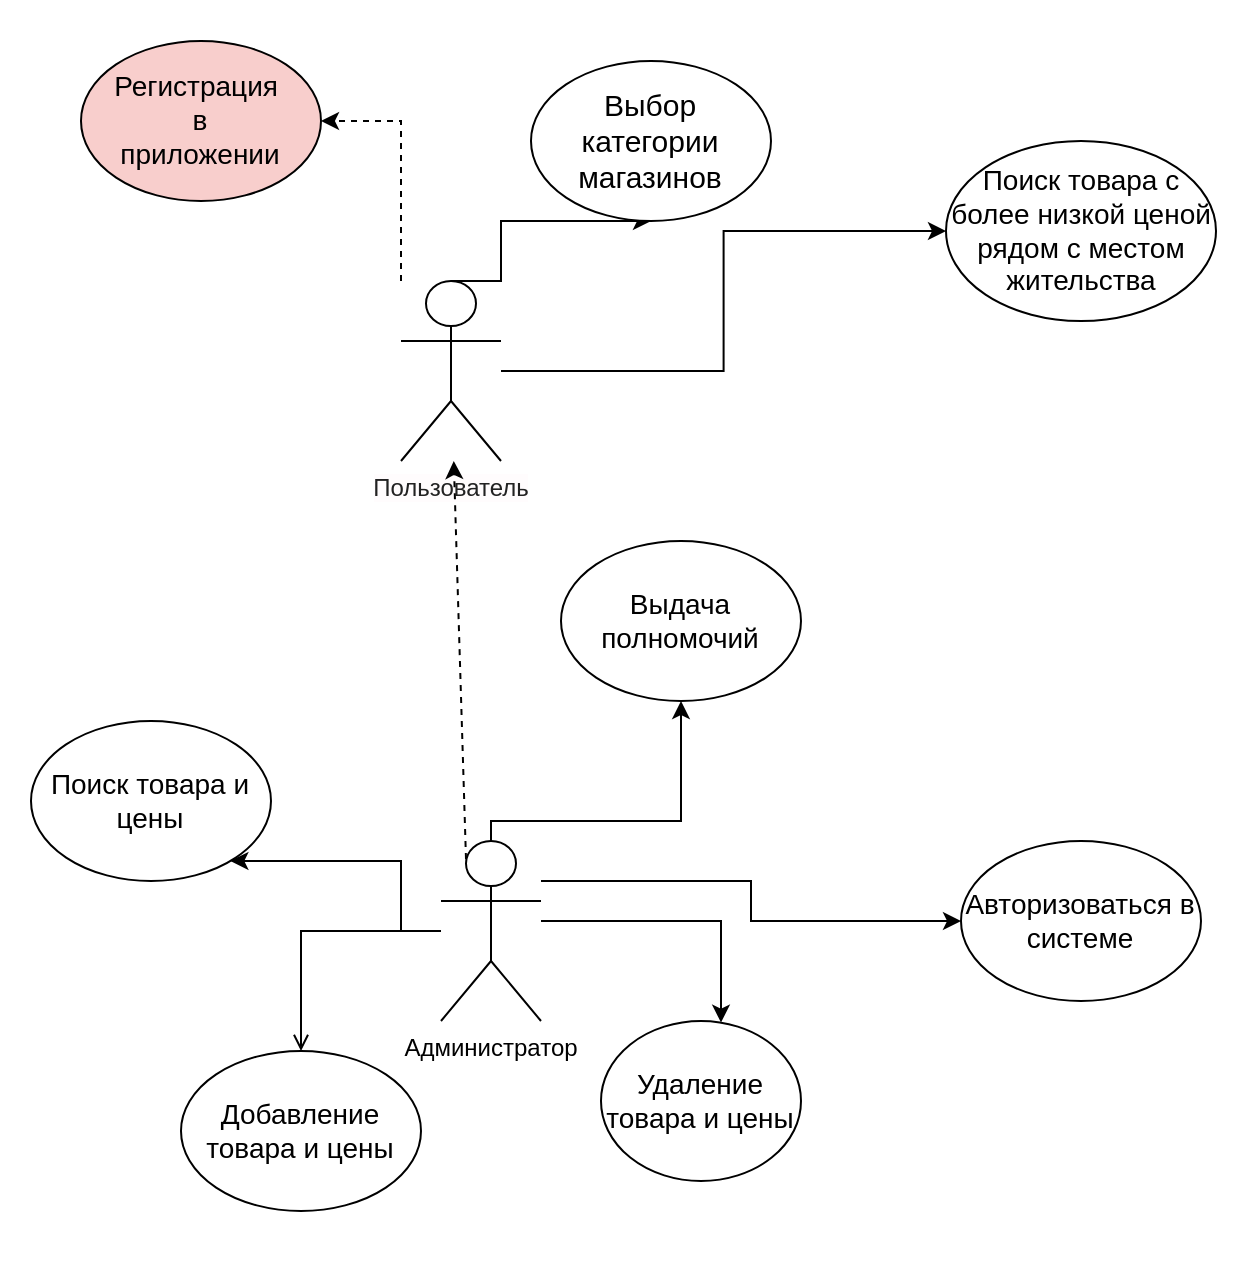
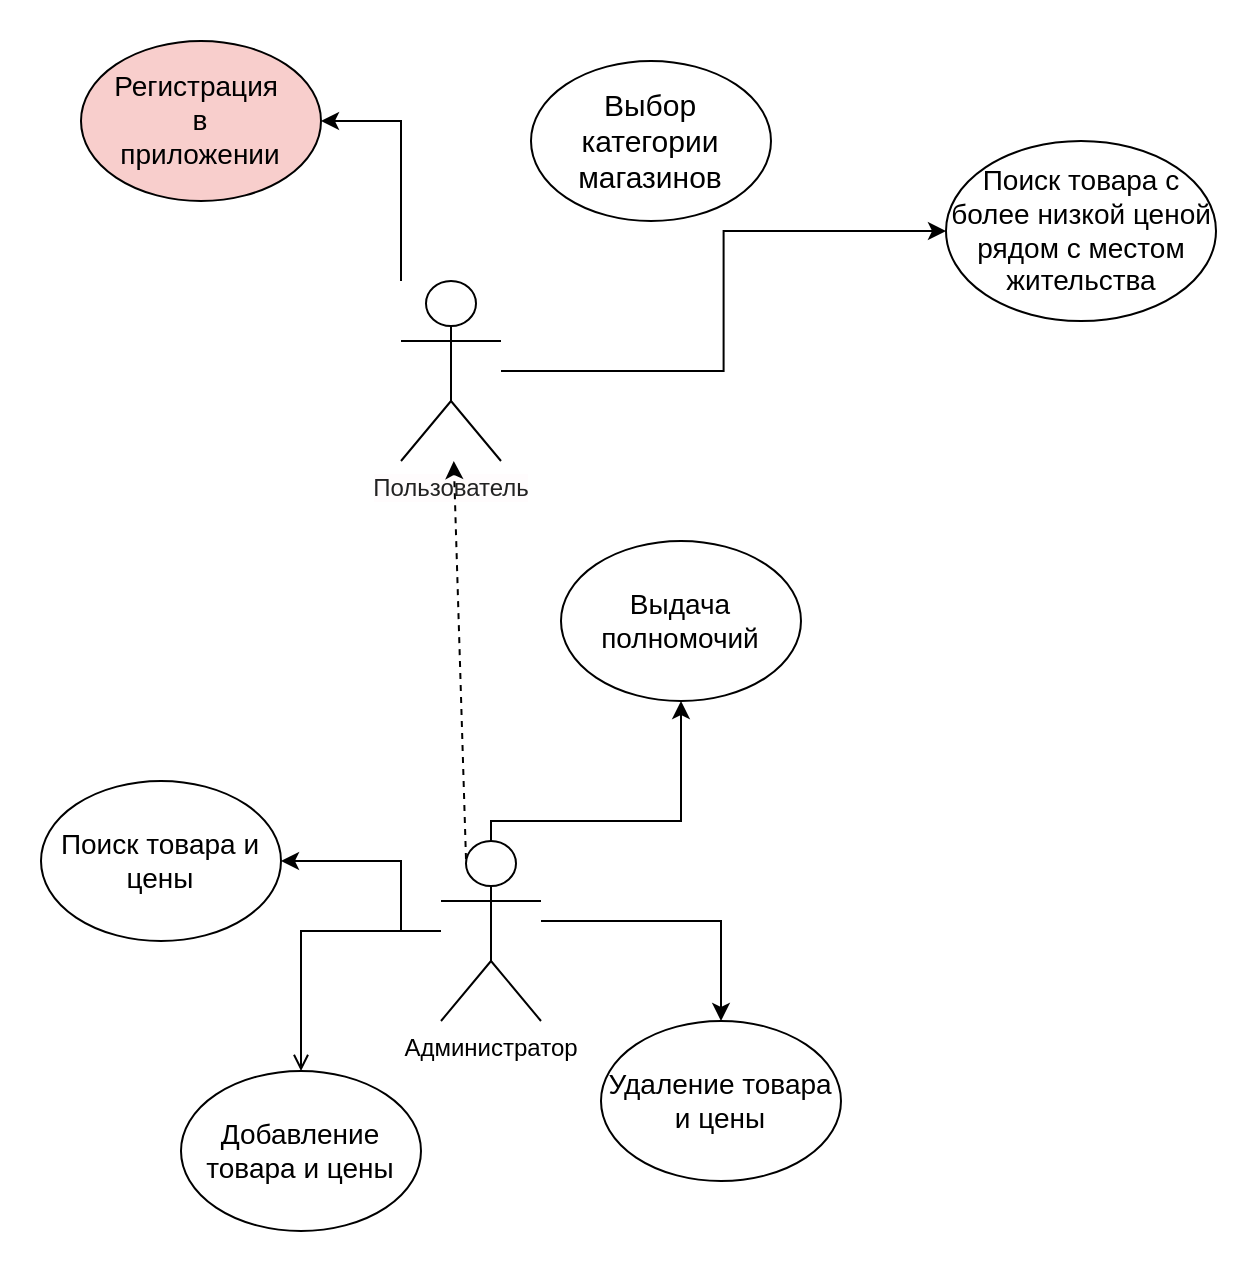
edge "Пользователь" -> "Регистрация в приложении": style dashed -> solid
edge "Пользователь" -> "Выбор категории магазинов": removed
node "Поиск товара и цены": moved (151, 801) -> (161, 861)
edge "Администратор" -> "Авторизоваться в системе": removed
node "Авторизоваться в системе": removed
node "Удаление товара и цены": size 200x160 -> 240x160
node "Добавление товара и цены": moved (301, 1131) -> (301, 1151)
